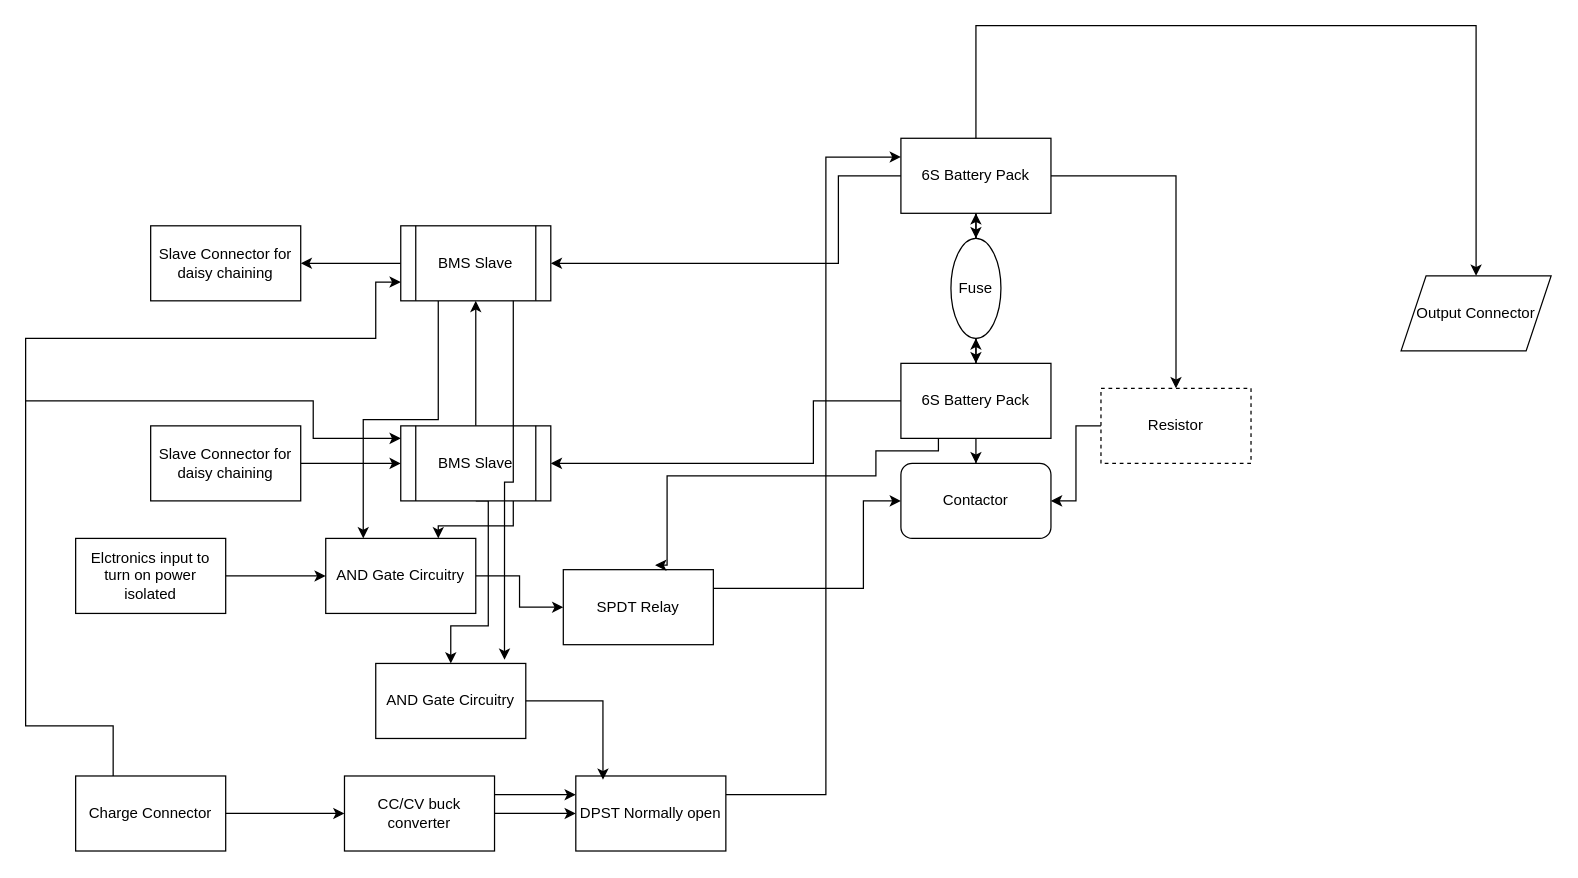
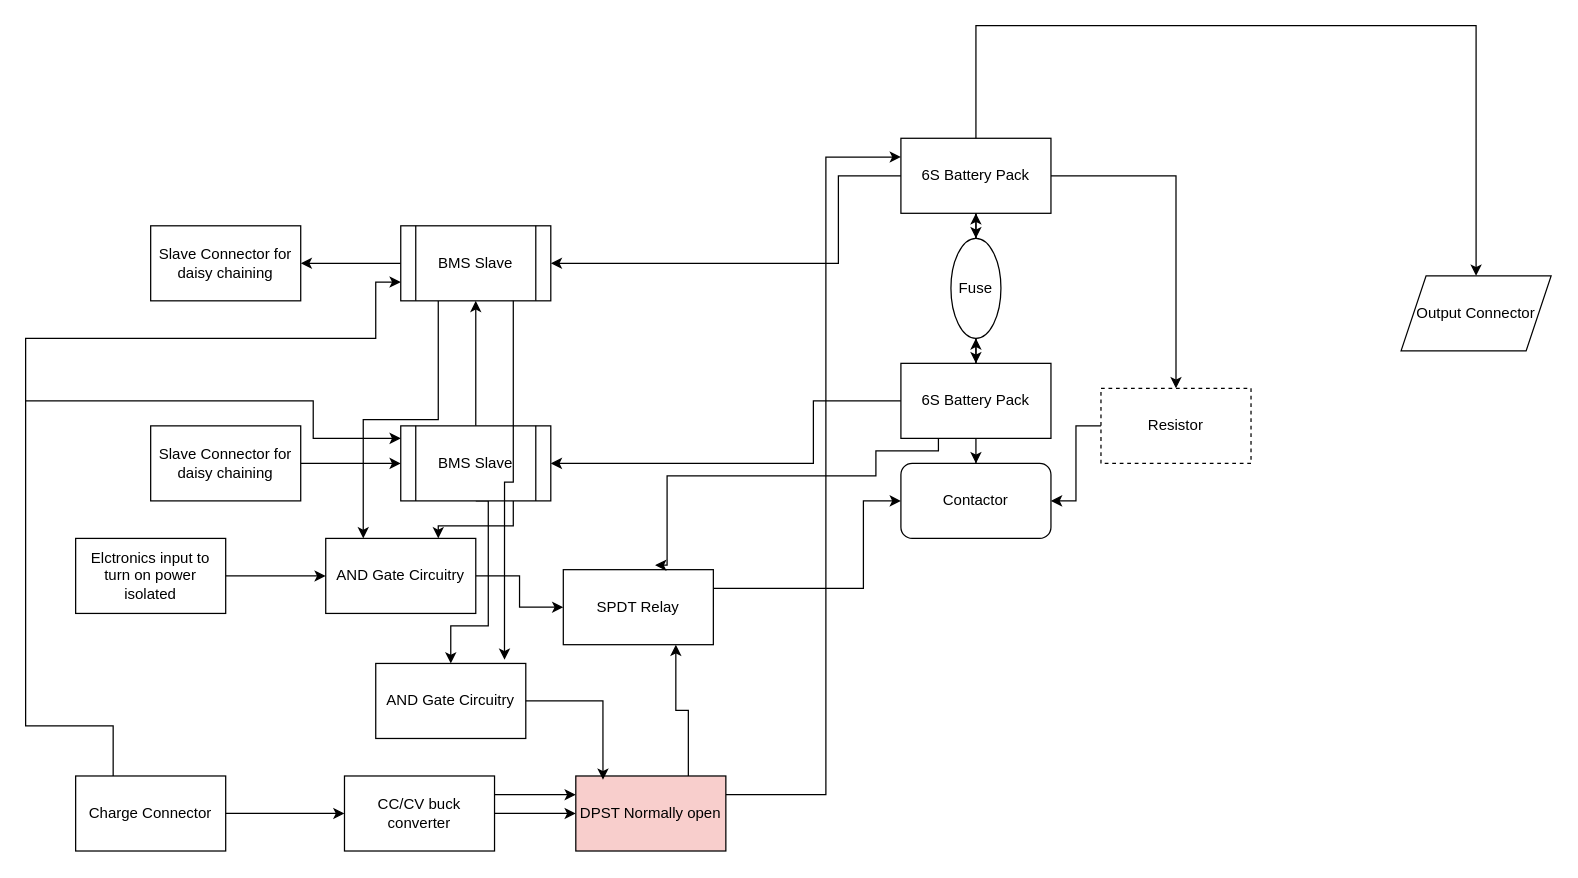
edge "DPST Normally open" -> "SPDT Relay": added
node "DPST Normally open": fillcolor #ffffff -> #f8cecc
